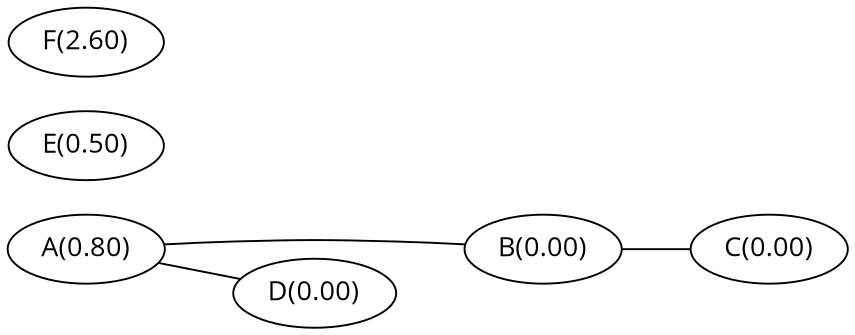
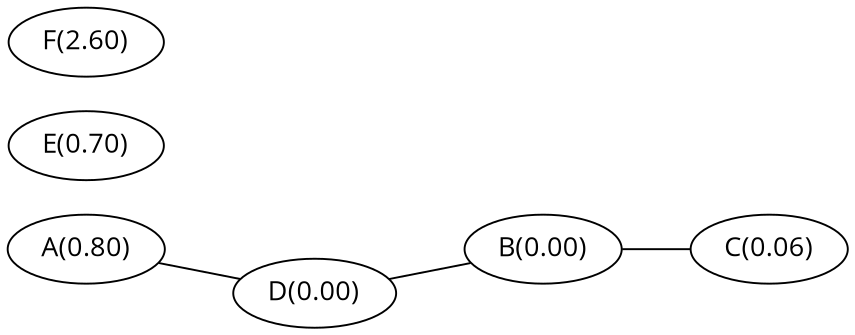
node "E(0.50)": label "E(0.50)" -> "E(0.70)"
edge "A(0.80)" -- "B(0.00)": now "D(0.00)" -- "B(0.00)"
node "C(0.00)": label "C(0.00)" -> "C(0.06)"
